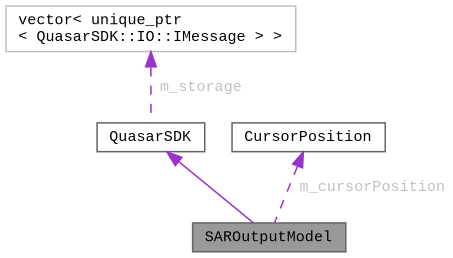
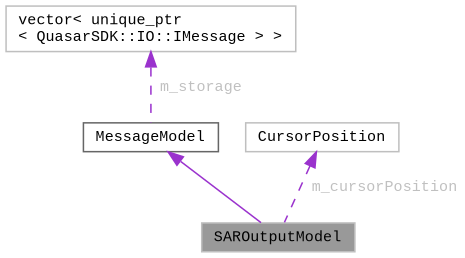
node "QuasarSDK": label "QuasarSDK" -> "MessageModel"
node "CursorPosition": color gray40 -> grey75
node "SAROutputModel": color gray40 -> grey75
